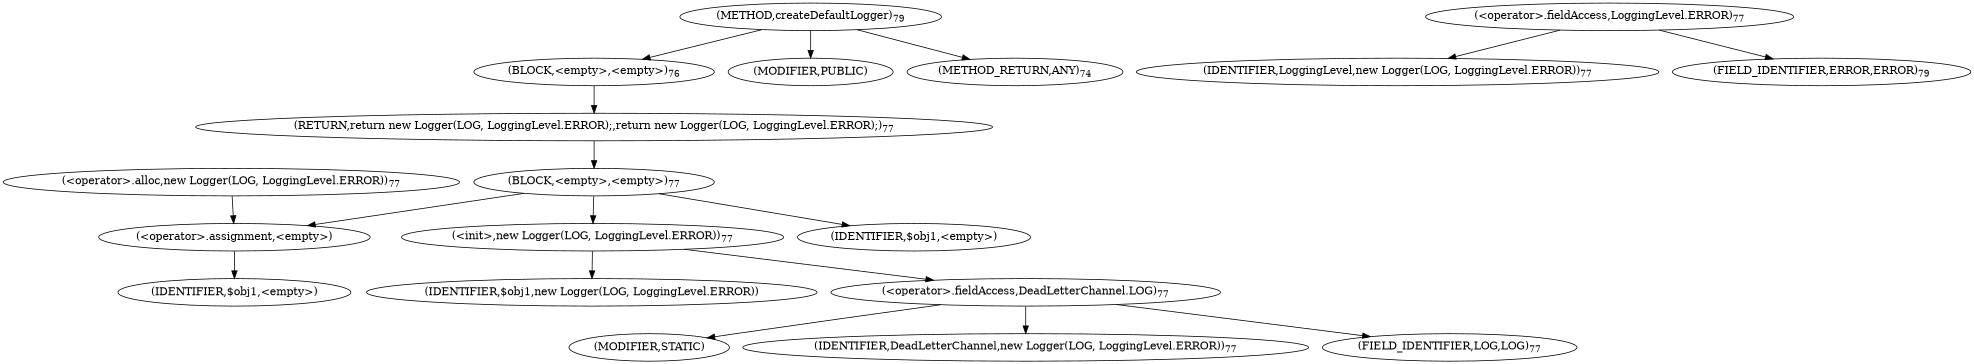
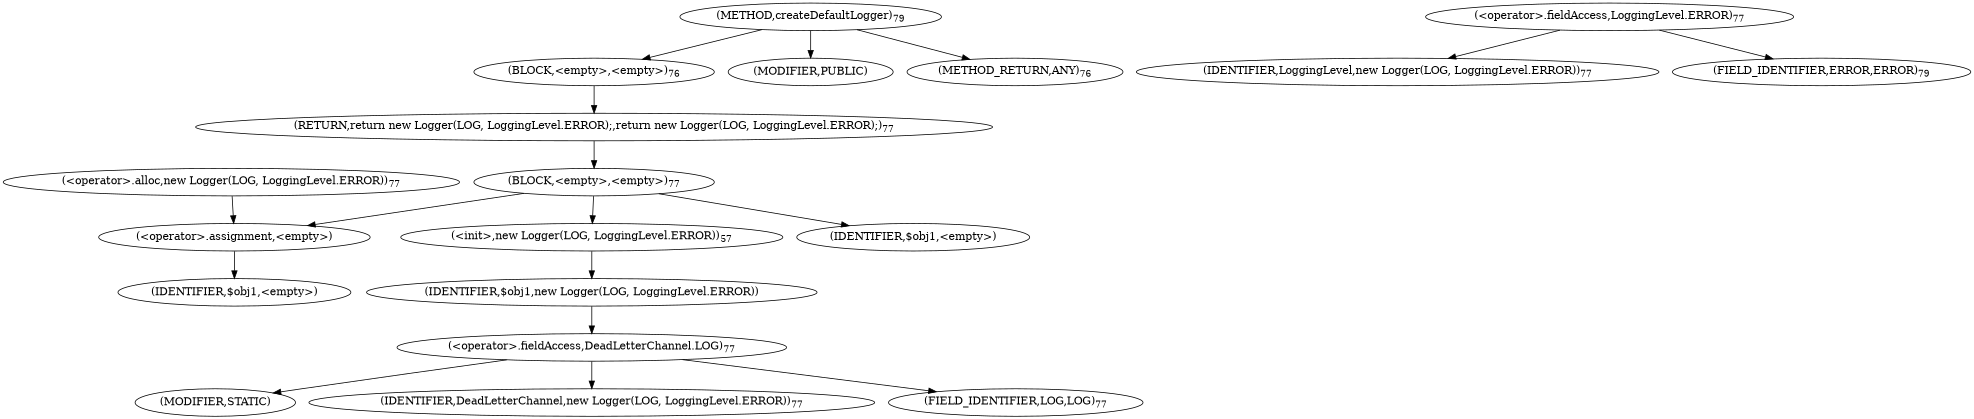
node "(METHOD_RETURN,ANY)": text "74" -> "76"
node "(<init>,new Logger(LOG, LoggingLevel.ERROR))": text "77" -> "57"
edge "(<init>,new Logger(LOG, LoggingLevel.ERROR))" -> "(<operator>.fieldAccess,DeadLetterChannel.LOG)": now "(IDENTIFIER,$obj1,new Logger(LOG, LoggingLevel.ERROR))" -> "(<operator>.fieldAccess,DeadLetterChannel.LOG)"
